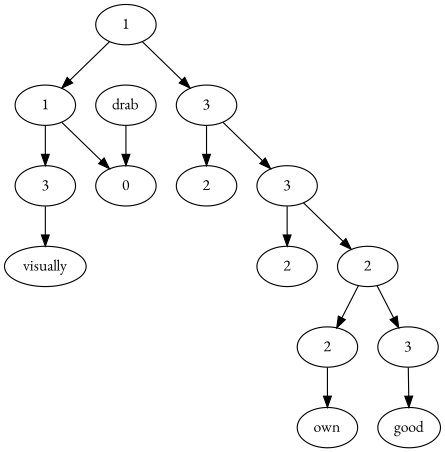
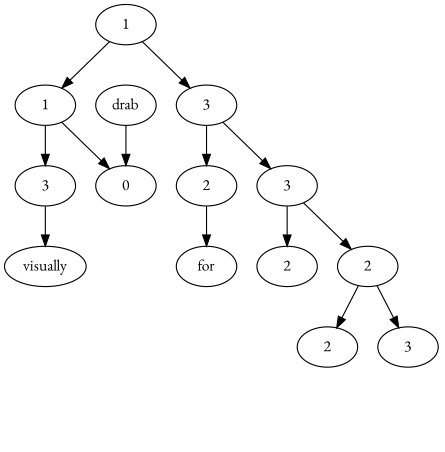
node "for": added
node "own": removed
node "good": removed
